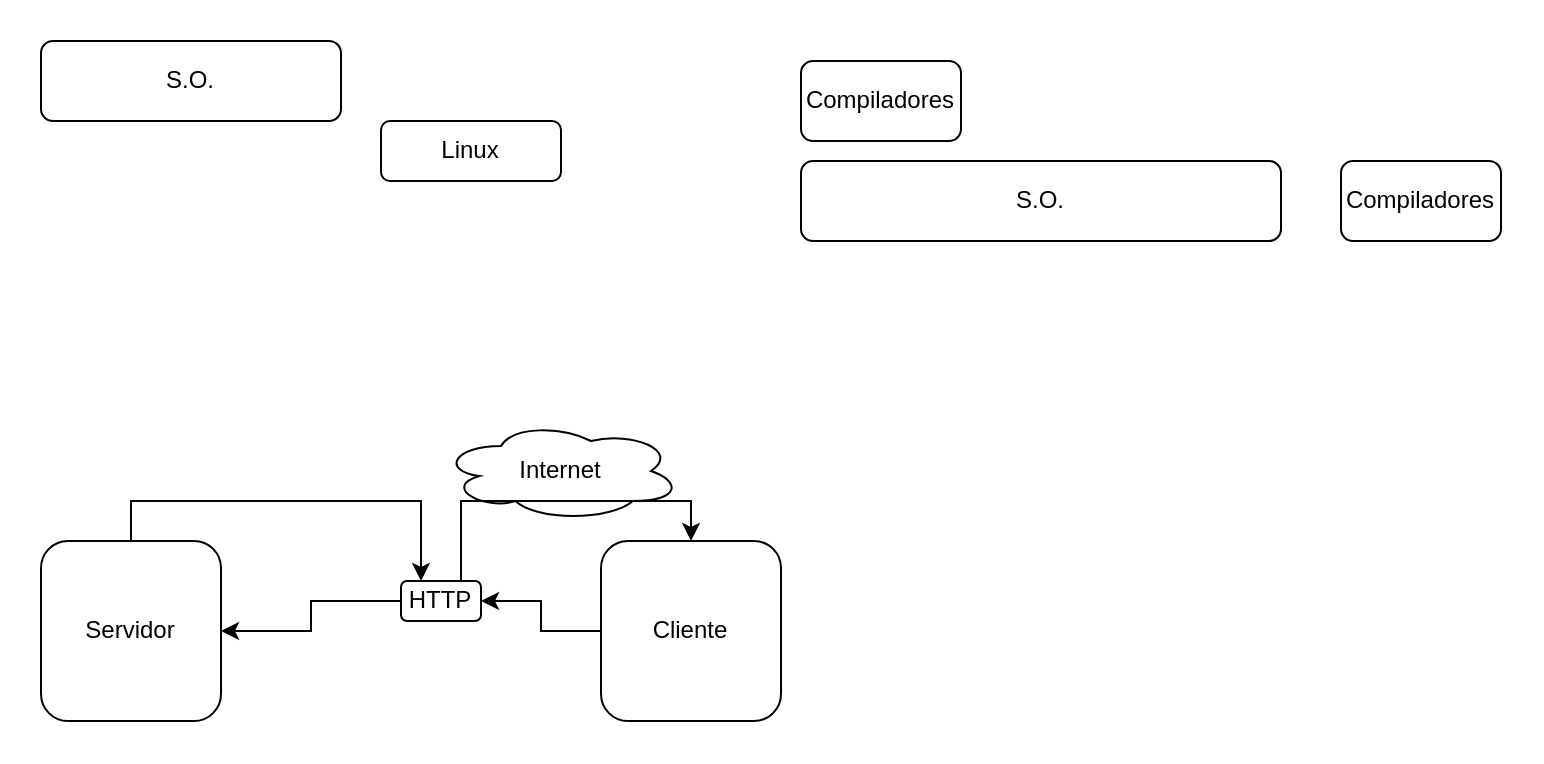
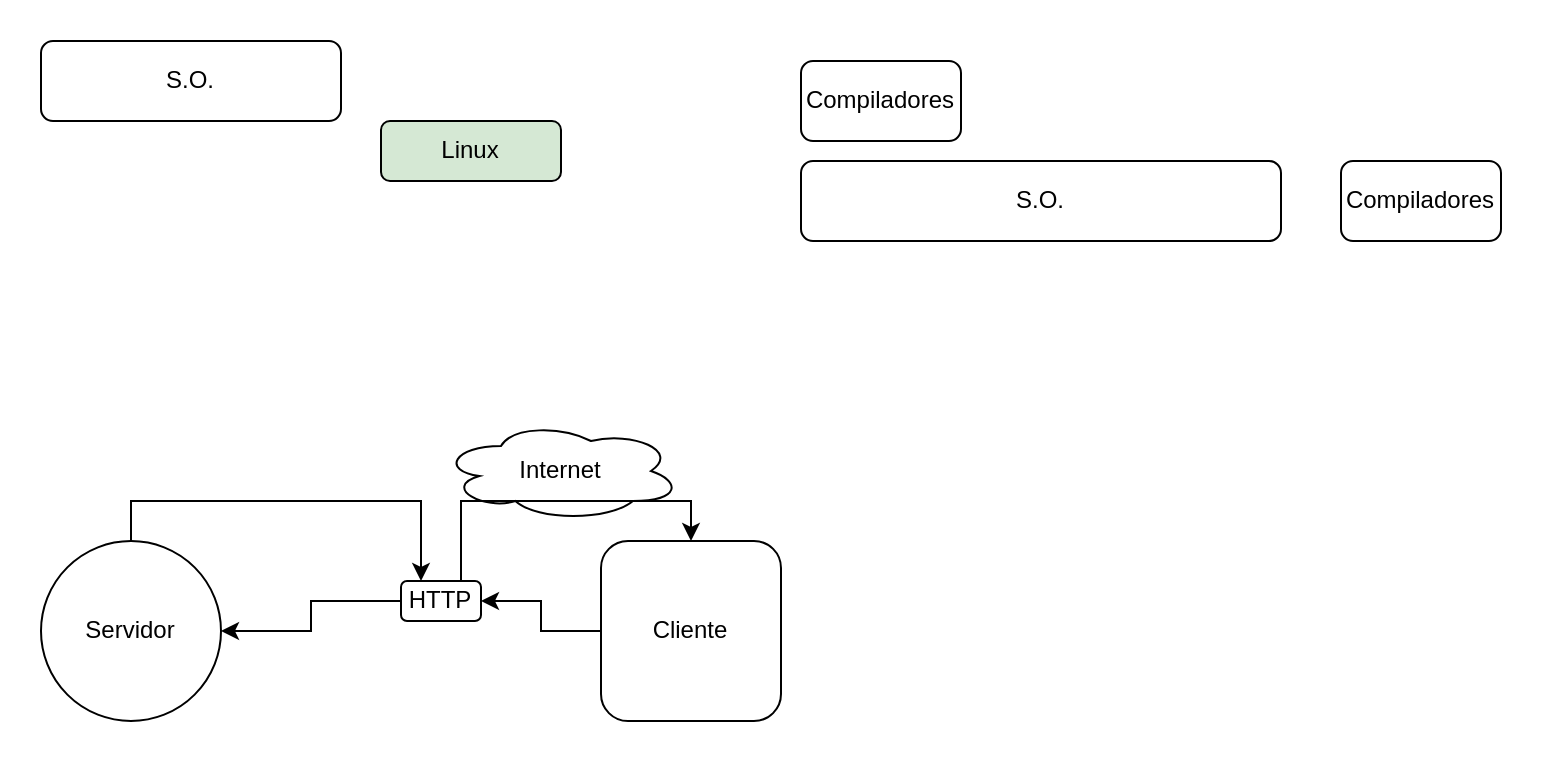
node "Linux": fillcolor #ffffff -> #d5e8d4
node "Servidor": shape rounded rectangle -> ellipse
